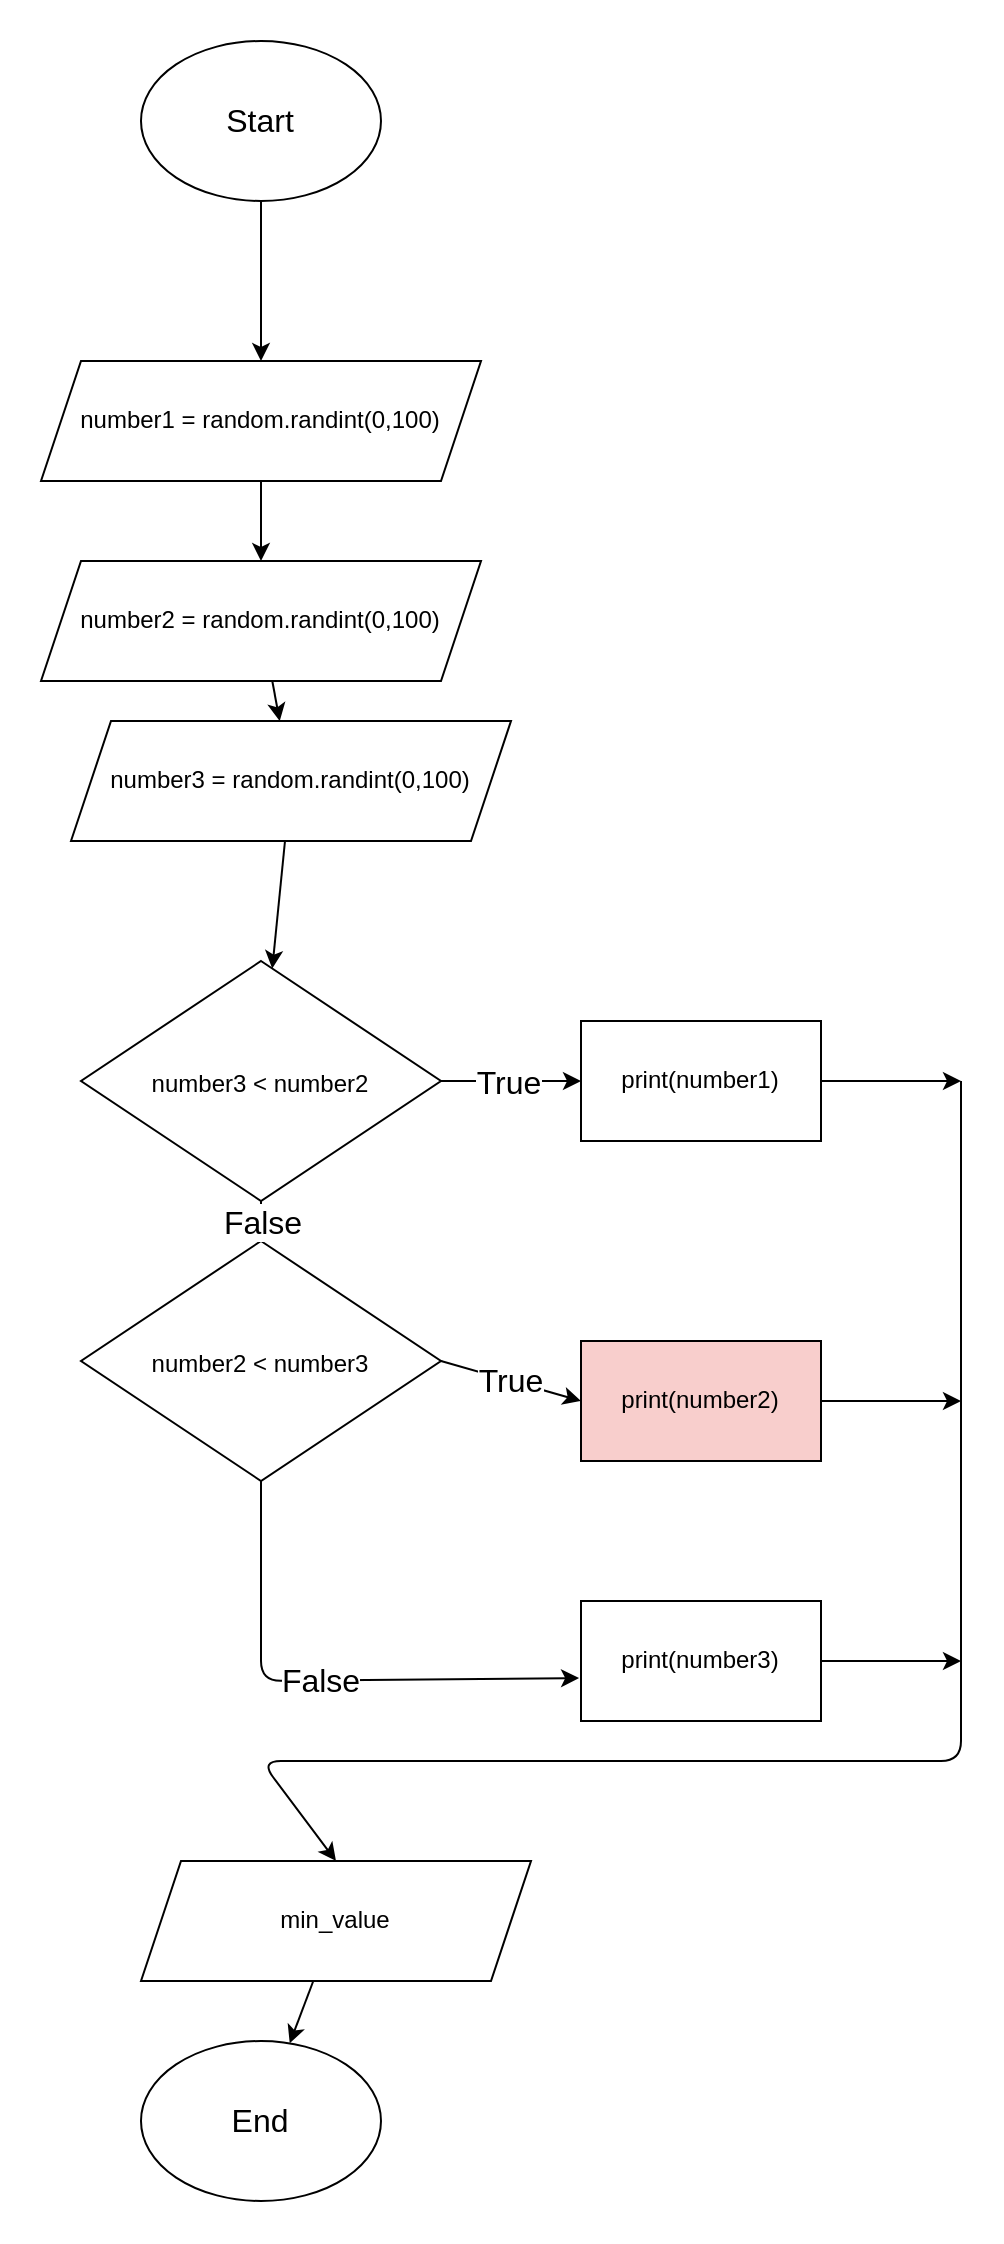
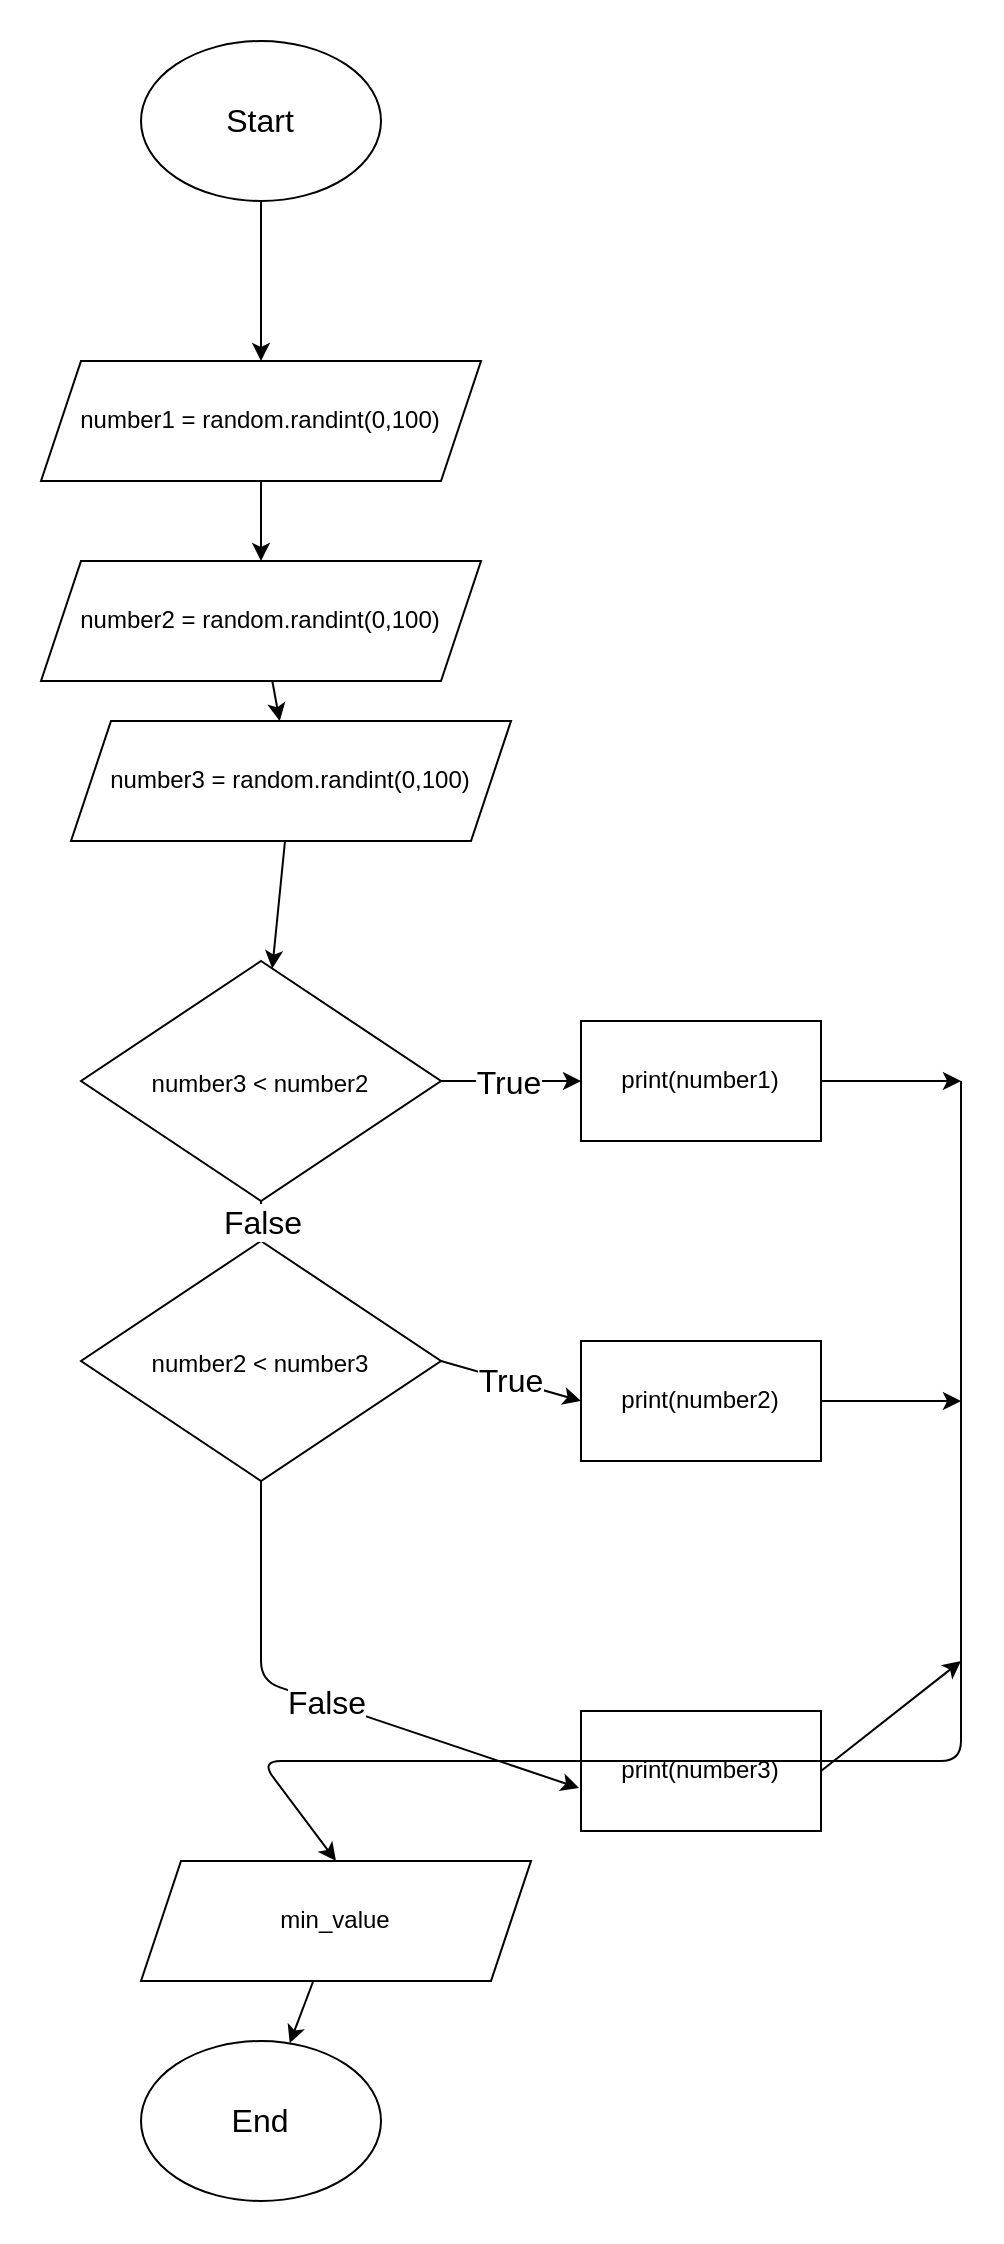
node "print(number2)": fillcolor #f8cecc -> #ffffff
node "print(number3)": moved (701, 1661) -> (701, 1771)
